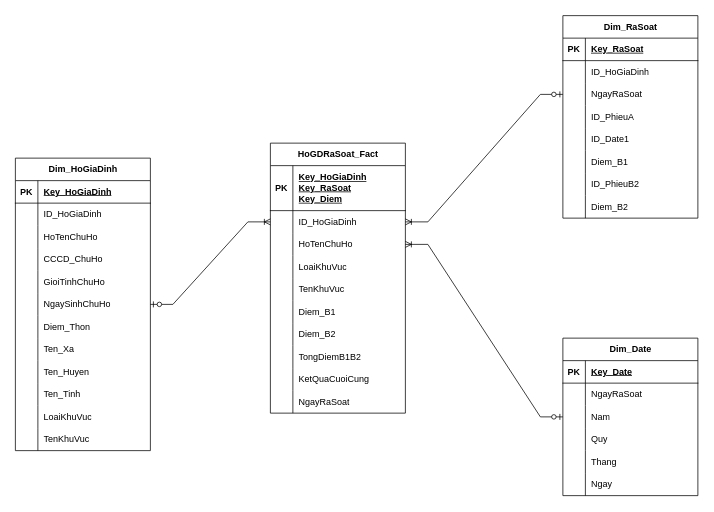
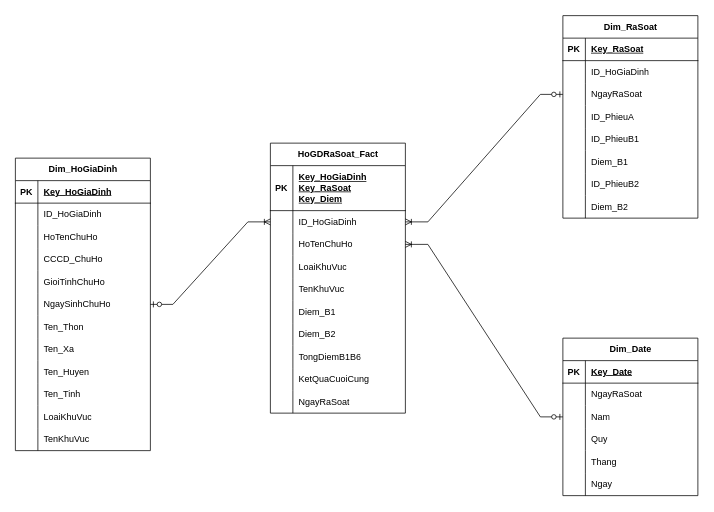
node "ID_Date1": label "ID_Date1" -> "ID_PhieuB1"
node "Diem_Thon": label "Diem_Thon" -> "Ten_Thon"
node "TongDiemB1B2": label "TongDiemB1B2" -> "TongDiemB1B6"
